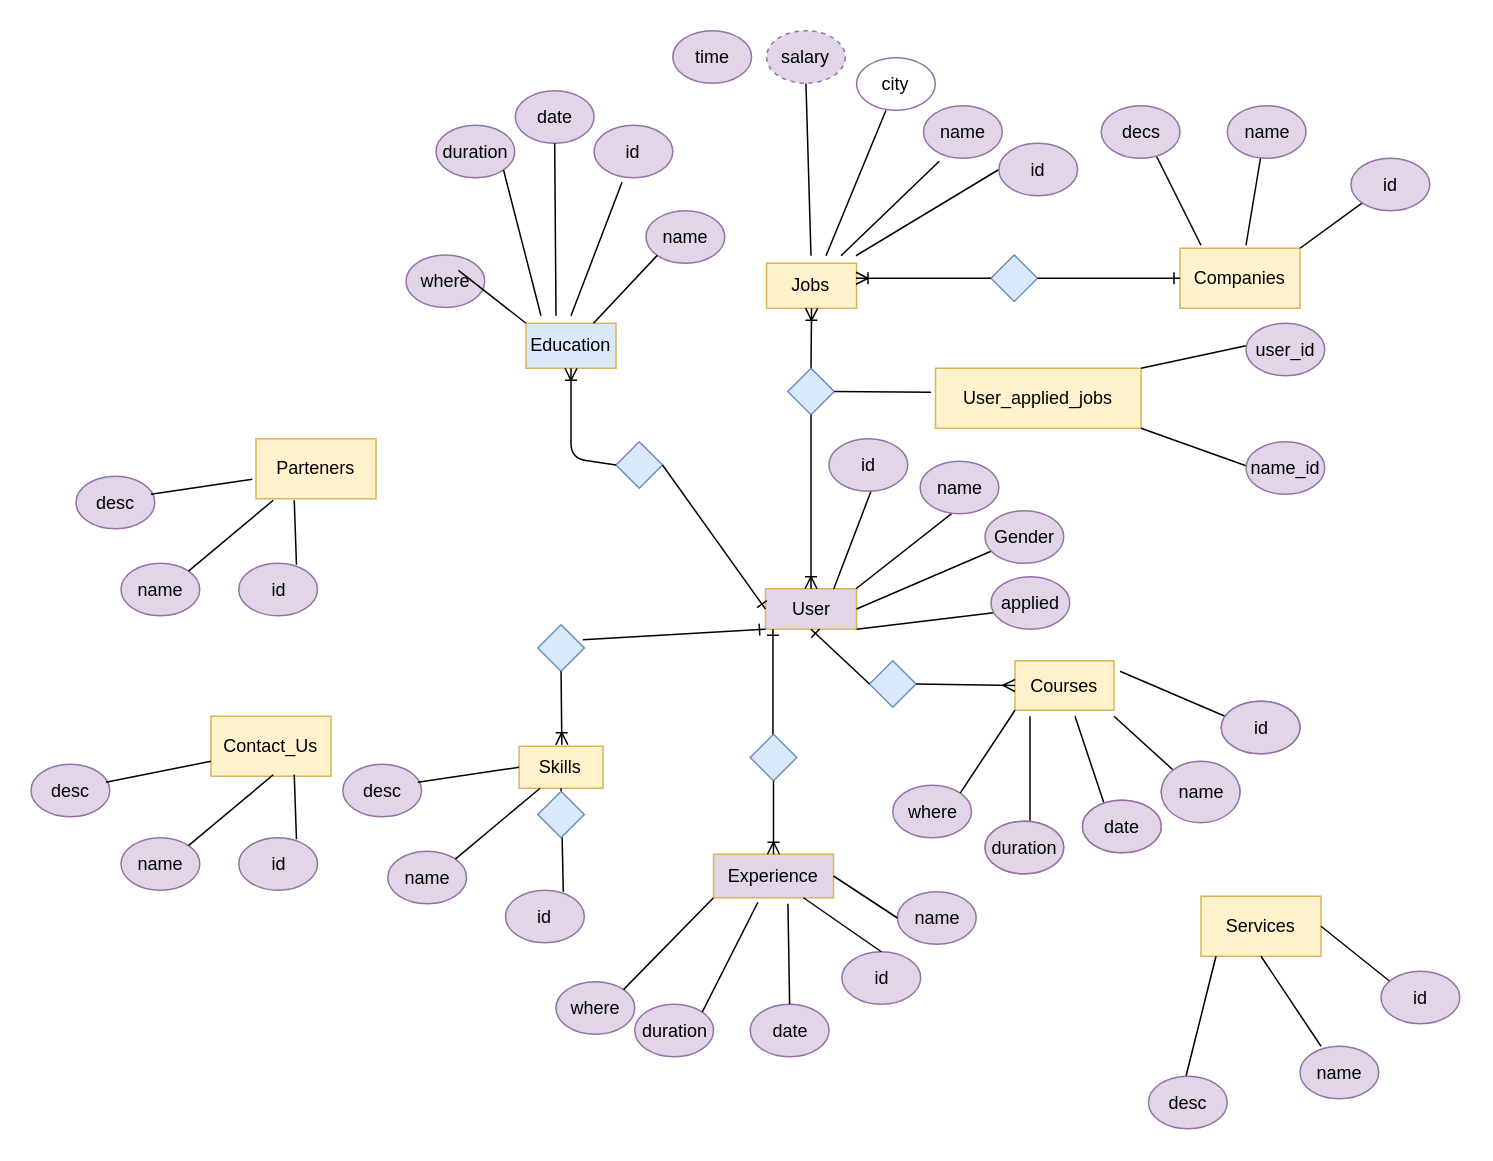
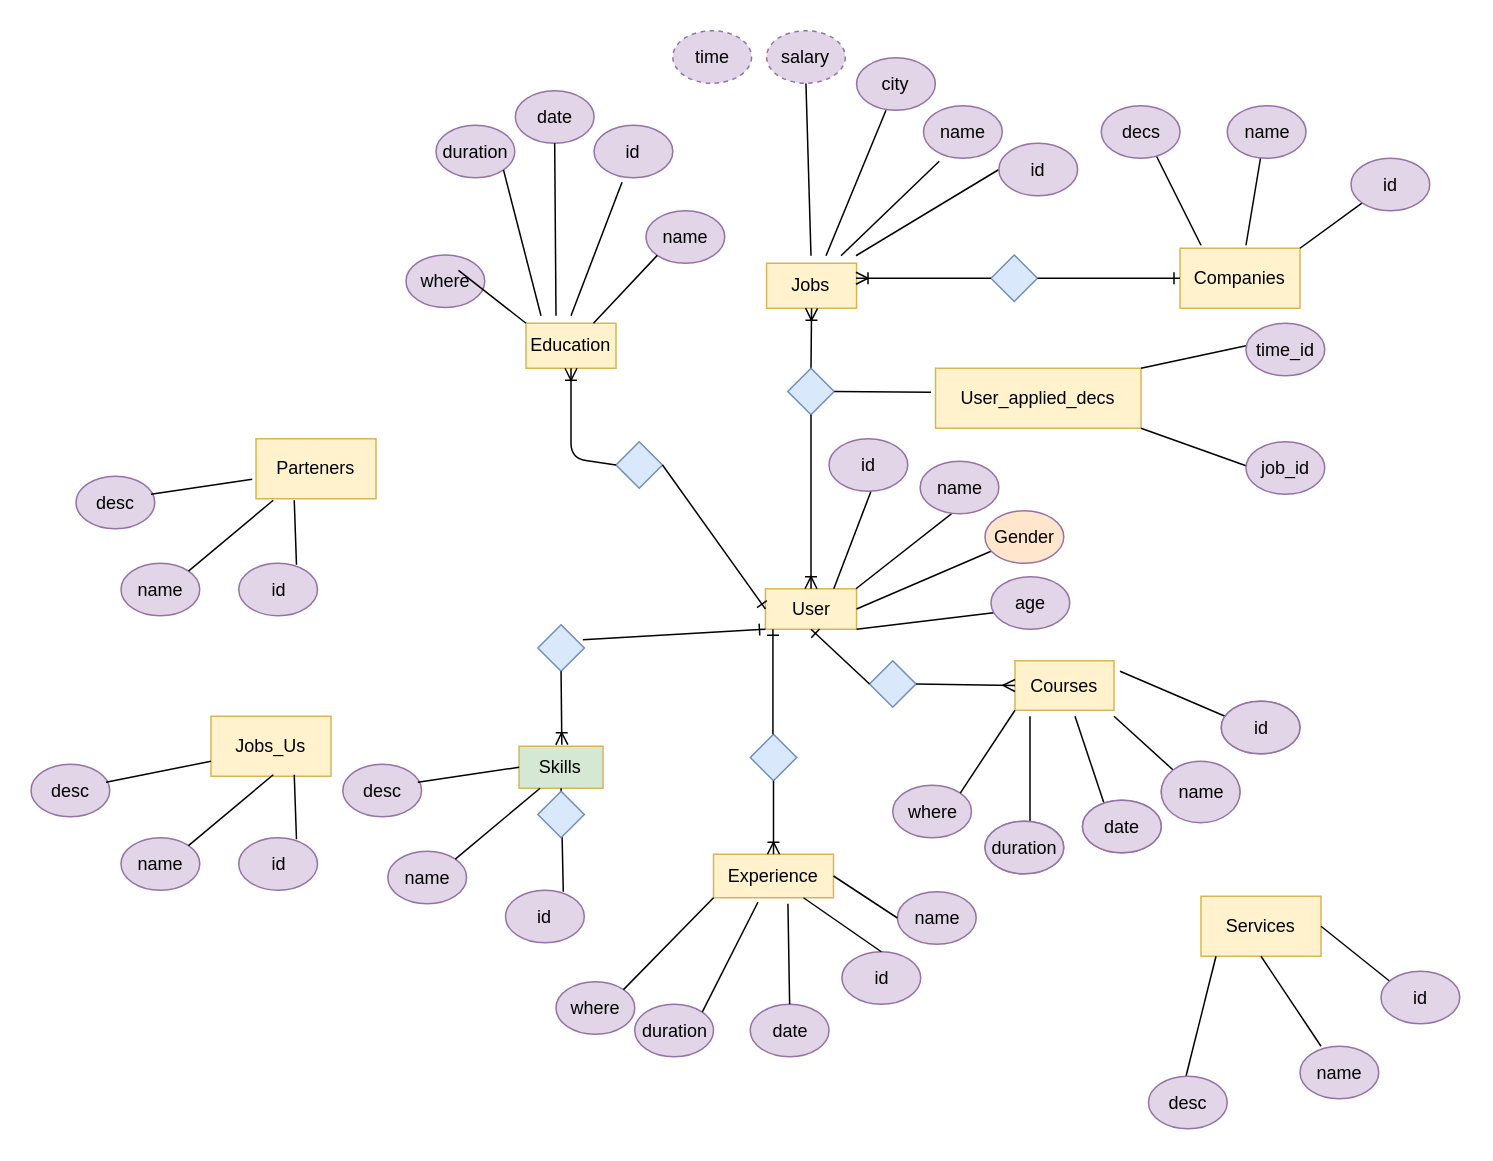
node "time": style solid -> dashed
node "city": fillcolor #ffffff -> #e1d5e7
node "Education": fillcolor #dae8fc -> #fff2cc
node "user_id": label "user_id" -> "time_id"
node "User_applied_jobs": label "User_applied_jobs" -> "User_applied_decs"
node "name_id": label "name_id" -> "job_id"
node "Gender": fillcolor #e1d5e7 -> #ffe6cc
node "applied": label "applied" -> "age"
node "User": fillcolor #e1d5e7 -> #fff2cc
node "Contact_Us": label "Contact_Us" -> "Jobs_Us"
node "Skills": fillcolor #fff2cc -> #d5e8d4
node "Experience": fillcolor #e1d5e7 -> #fff2cc
